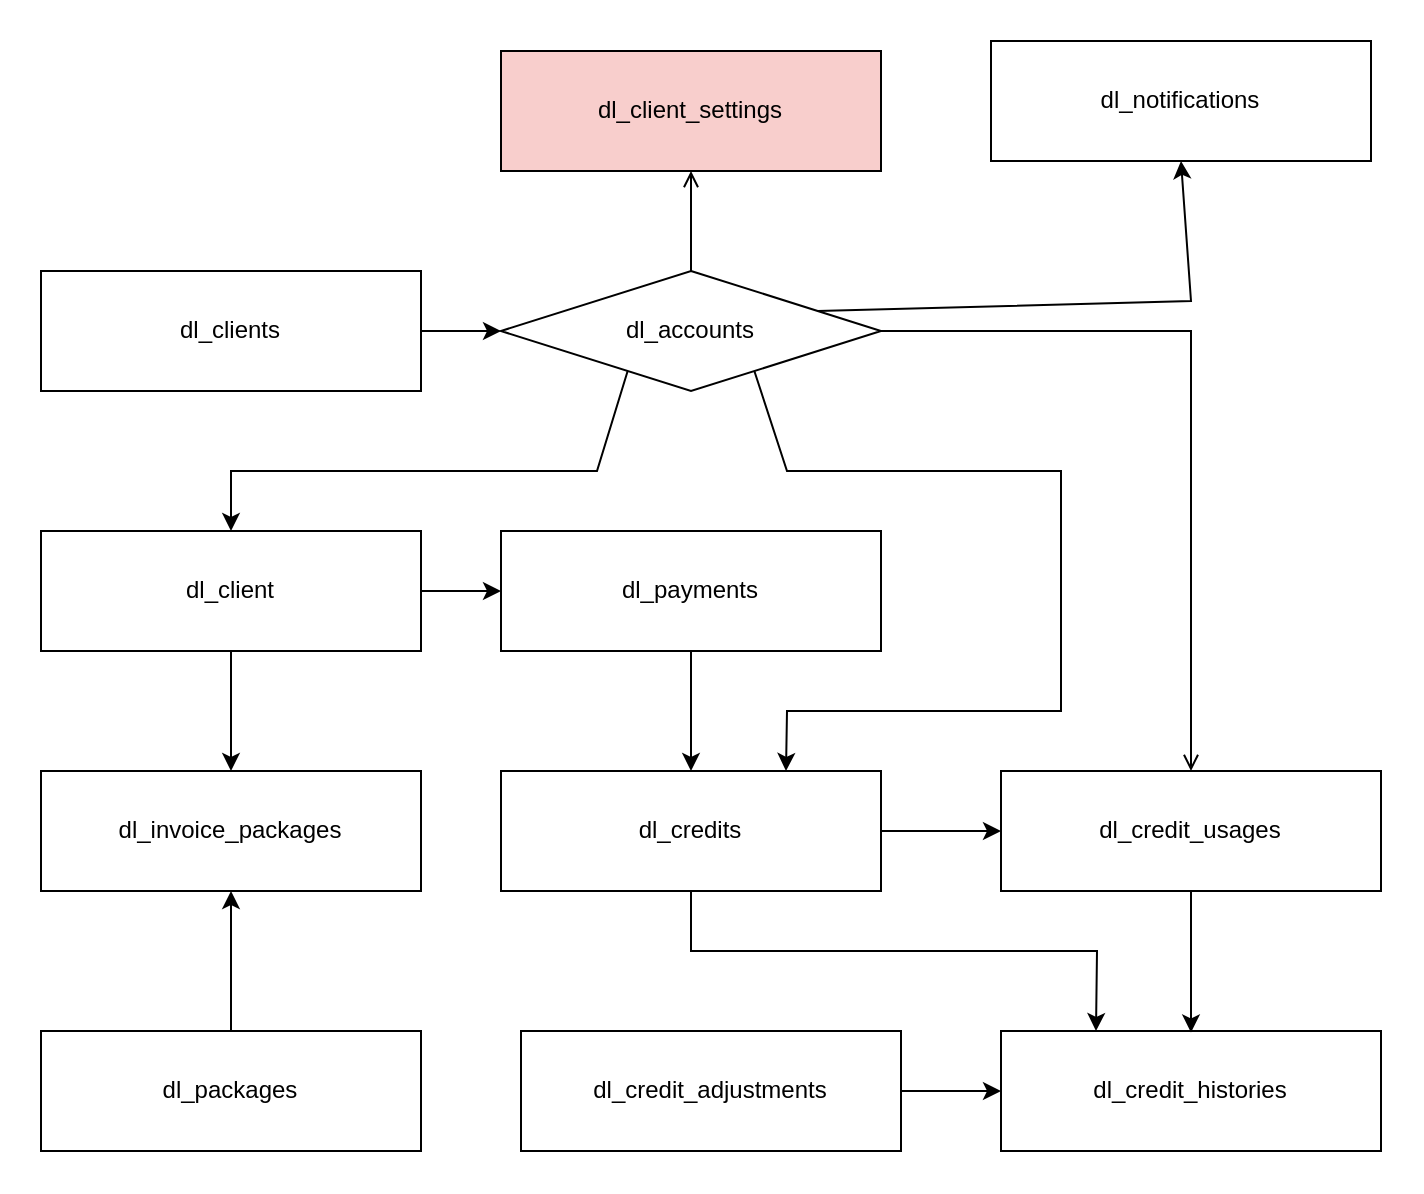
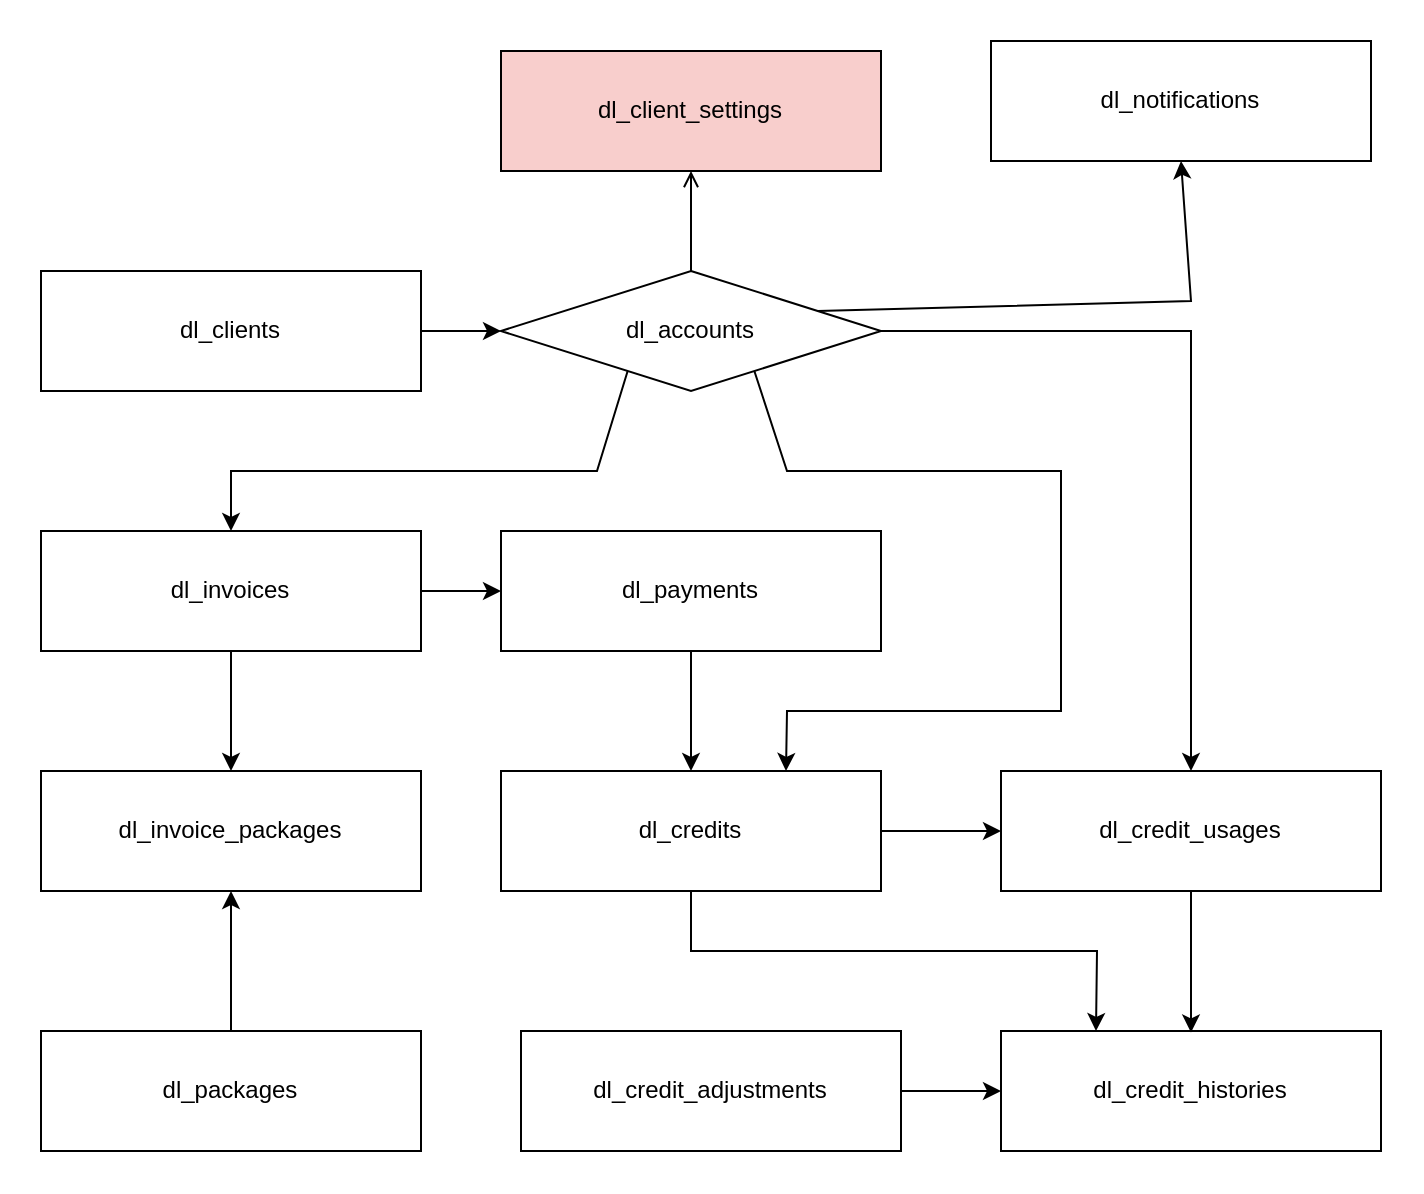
node "dl_client": label "dl_client" -> "dl_invoices"
edge "dl_accounts" -> "dl_credit_usages": arrowhead open -> classic
